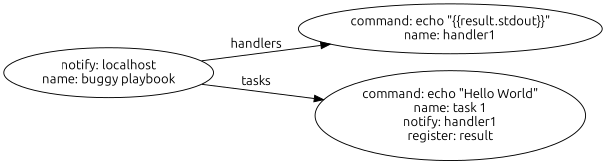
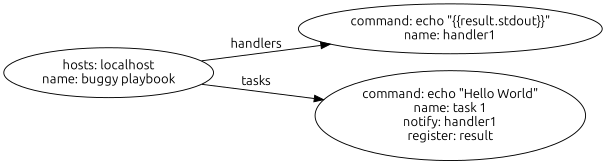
node "notify: localhost name: buggy playbook": label "notify: localhost name: buggy playbook" -> "hosts: localhost name: buggy playbook"
